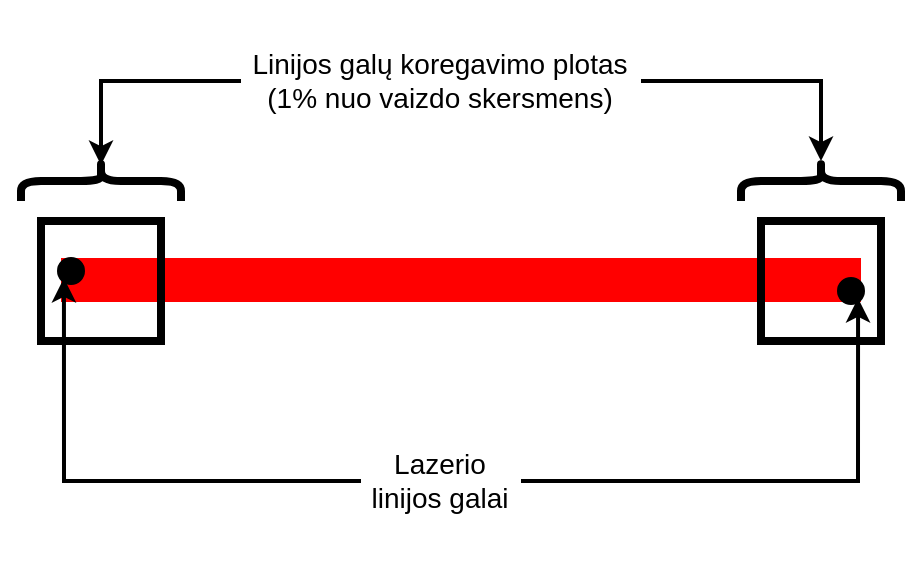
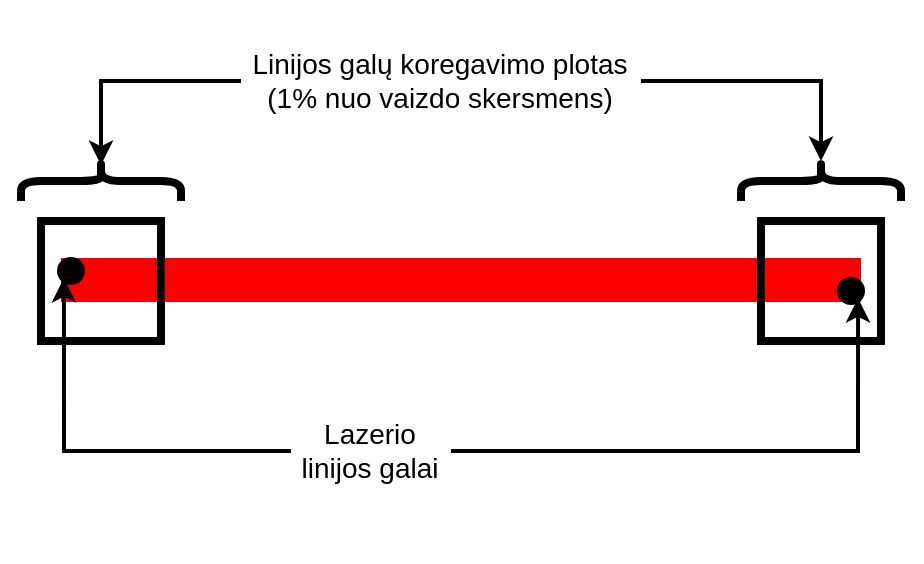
node "Lazerio linijos galai": moved (441, 481) -> (371, 451)
